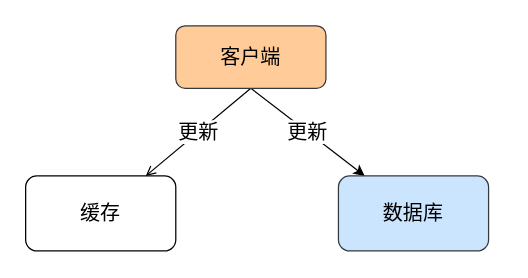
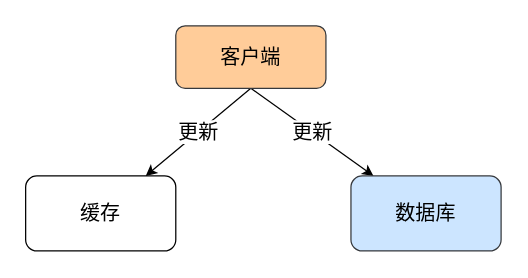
edge "客户端" -> "缓存": arrowhead open -> classic
node "数据库": moved (413, 213) -> (426, 213)
